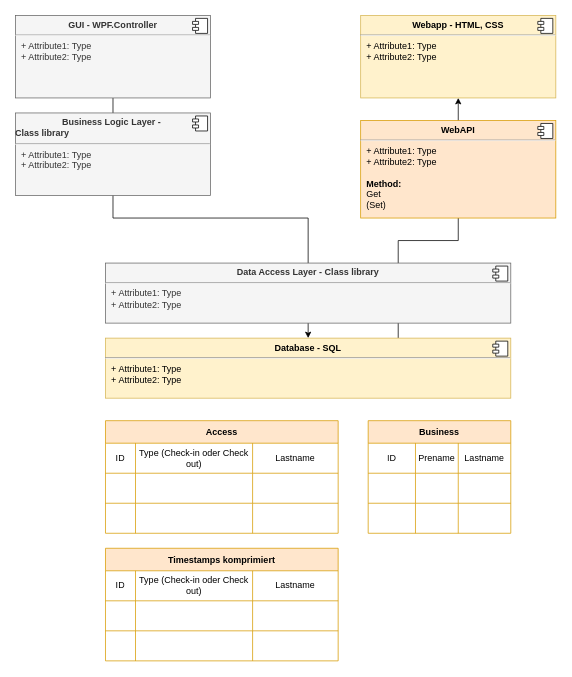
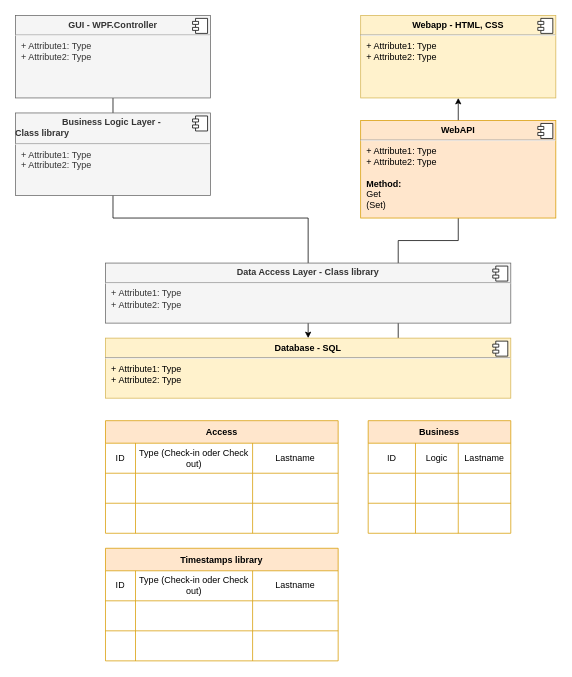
node "Prename": label "Prename" -> "Logic"
node "Timestamps komprimiert": label "Timestamps komprimiert" -> "Timestamps library"
